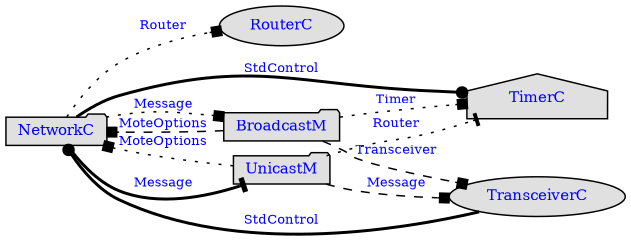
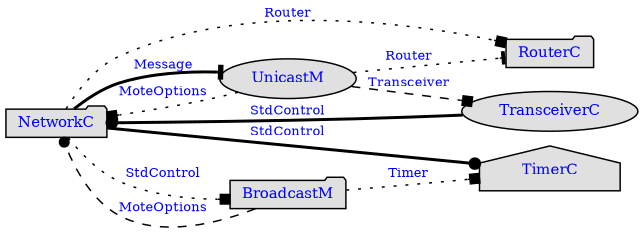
node "RouterC": shape ellipse -> folder
edge "NetworkC" -> "BroadcastM": label "Message" -> "StdControl"
edge "BroadcastM" -> "NetworkC": arrowhead box -> dot
edge "UnicastM" -> "TimerC": now "UnicastM" -> "RouterC"
edge "BroadcastM" -> "TransceiverC": removed, label "Transceiver"
node "UnicastM": shape folder -> ellipse
edge "UnicastM" -> "TransceiverC": label "Message" -> "Transceiver"
